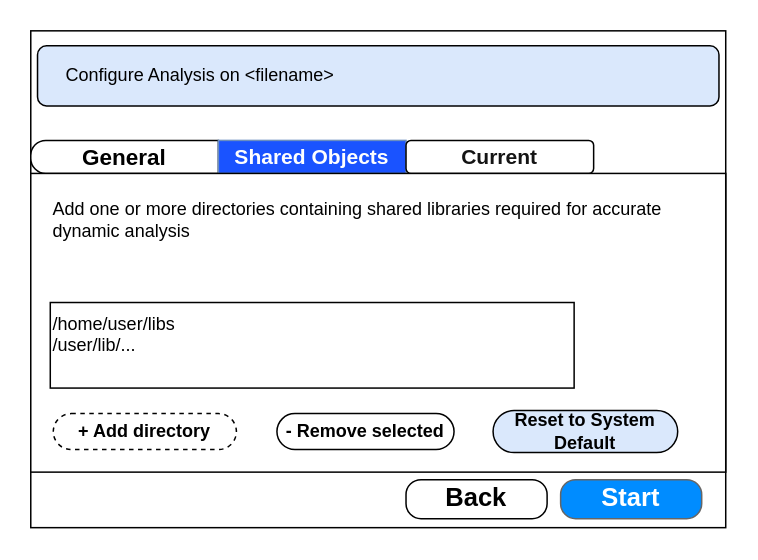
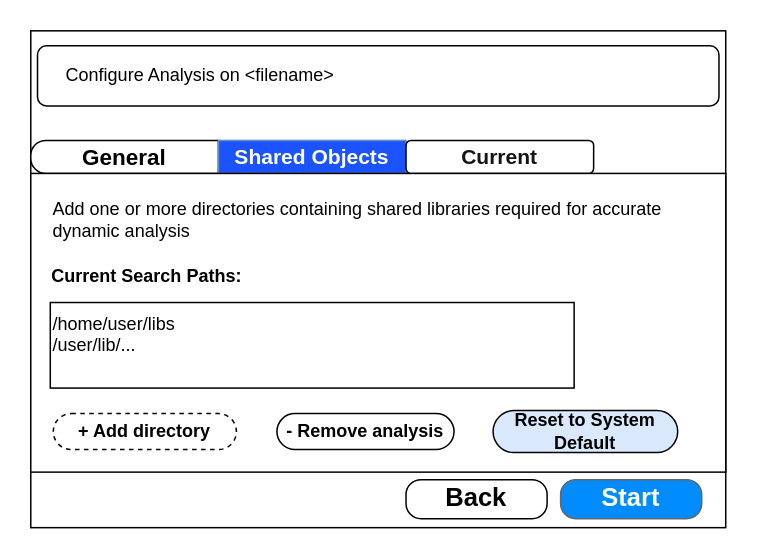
node "Configure Analysis on <filename>": fillcolor #dae8fc -> #ffffff
node "Current Search Paths:": added
node "- Remove selected": label "- Remove selected" -> "- Remove analysis"
